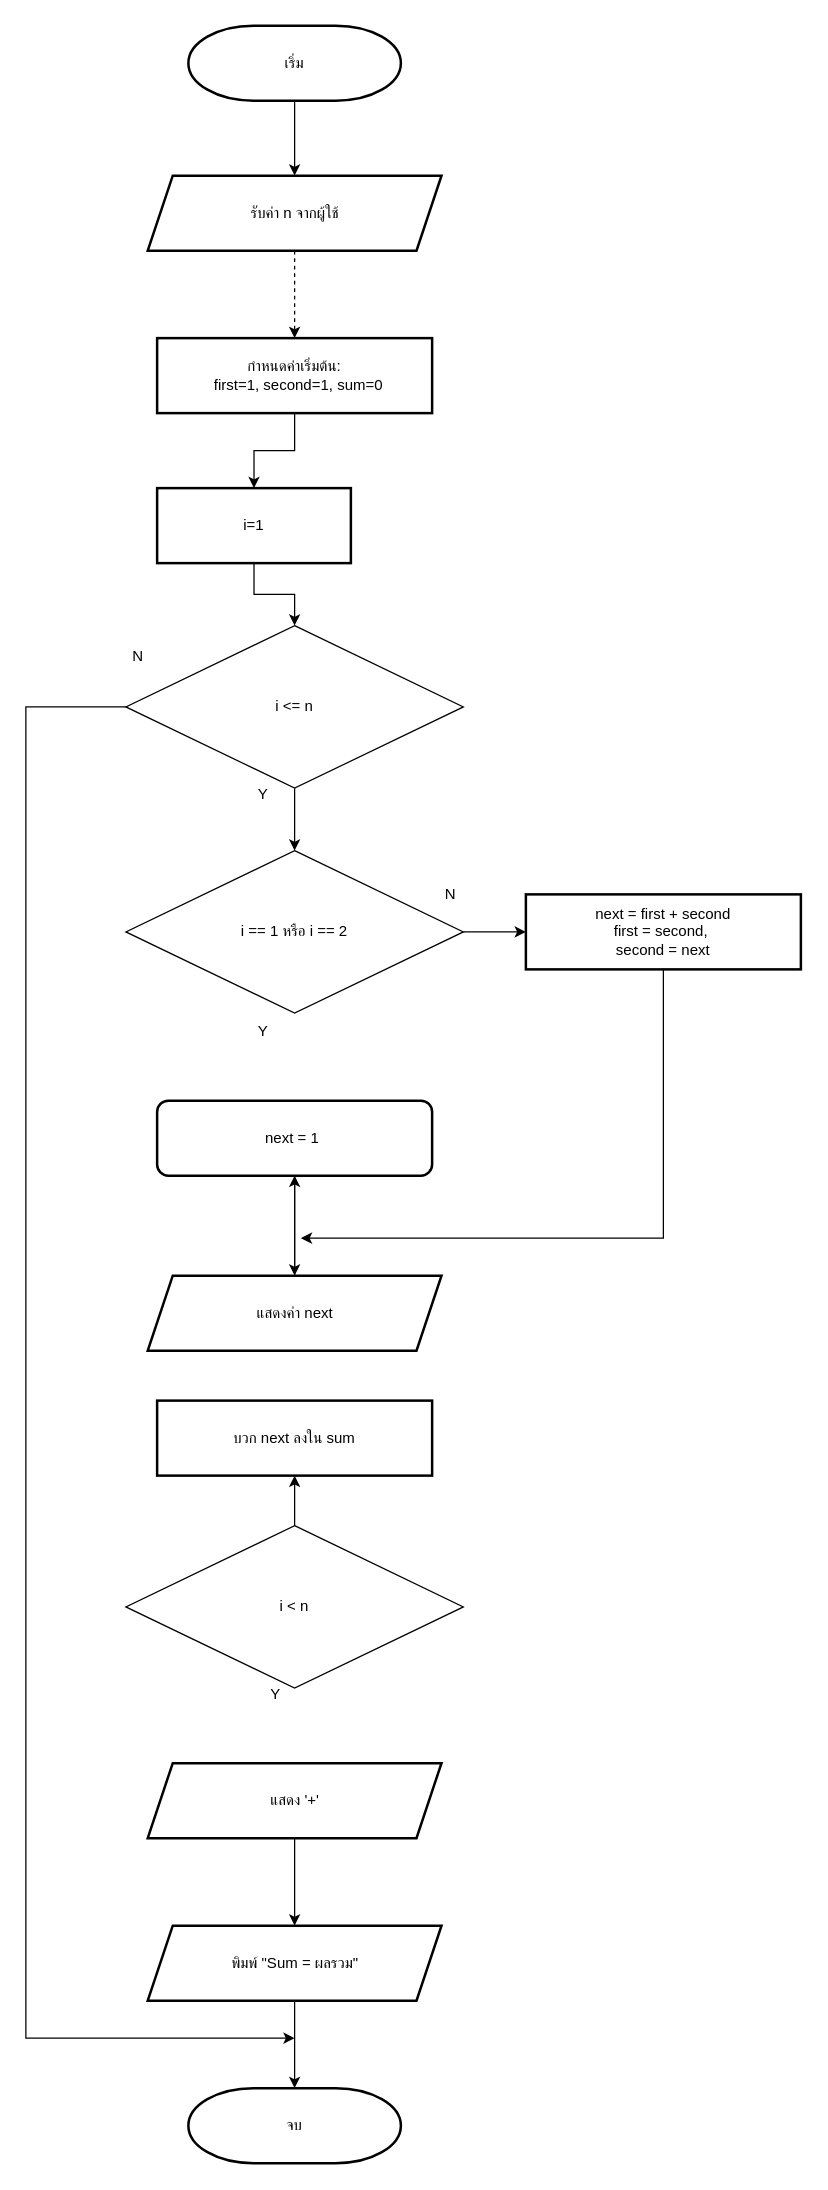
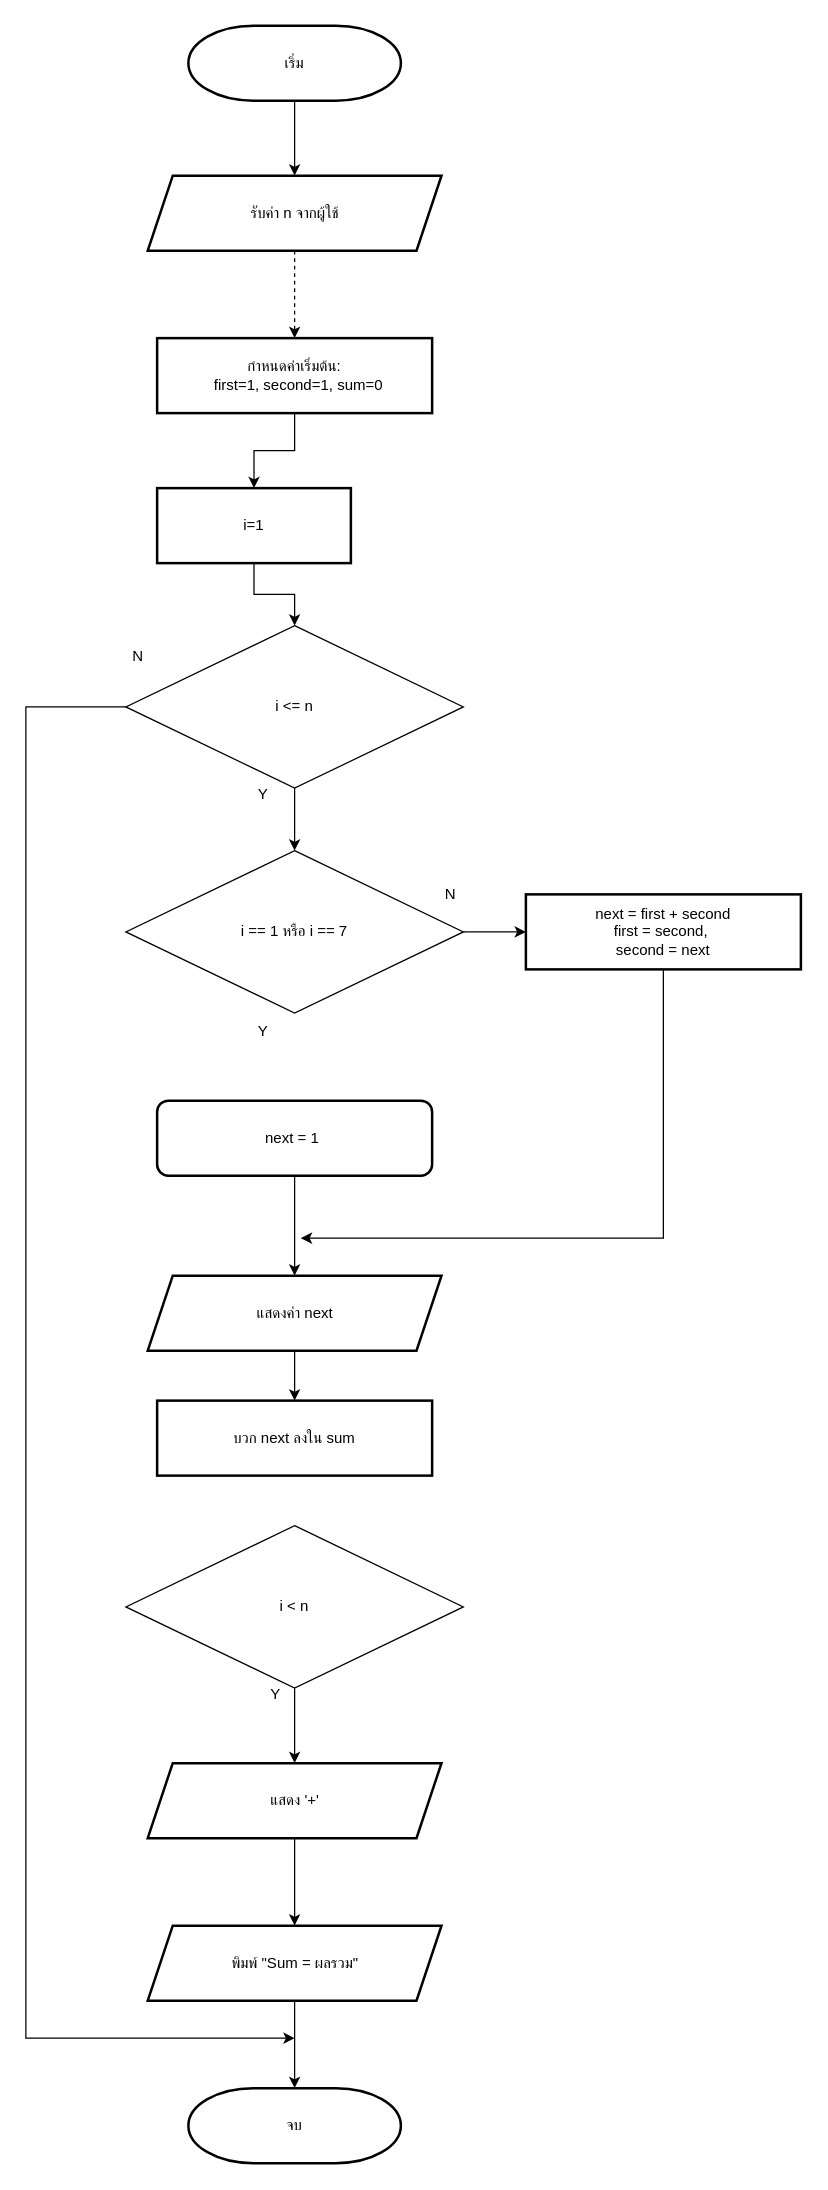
node "i == 1 หรือ i == 2": label "i == 1 หรือ i == 2" -> "i == 1 หรือ i == 7"
edge "แสดงค่า next" -> "next = 1": now "แสดงค่า next" -> "บวก next ลงใน sum"
edge "i < n" -> "บวก next ลงใน sum": now "i < n" -> "แสดง '+'"
